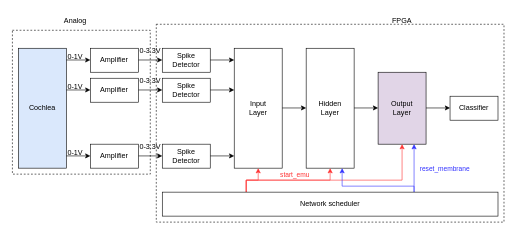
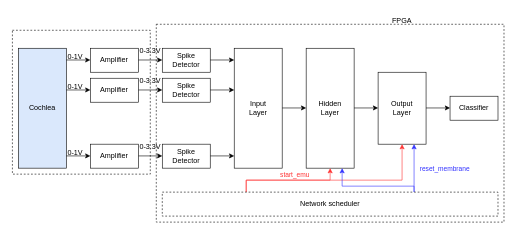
node "Analog": removed
node "Output Layer": fillcolor #e1d5e7 -> #ffffff
edge "Network scheduler" -> "Input Layer": removed
node "Network scheduler": style solid -> dashed
